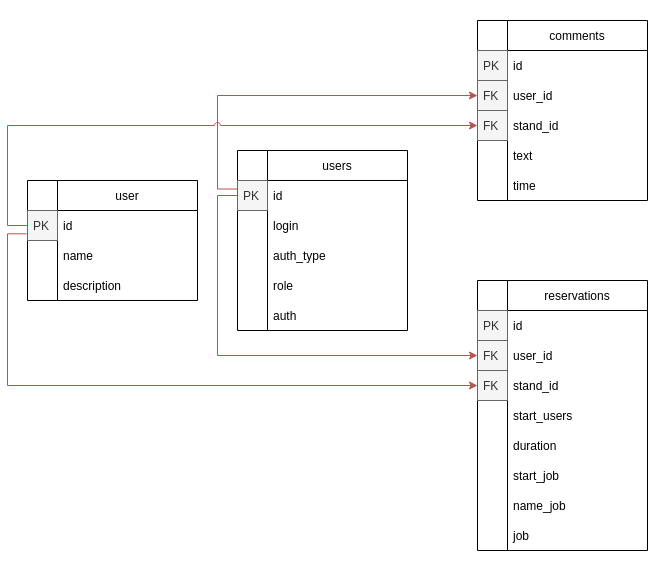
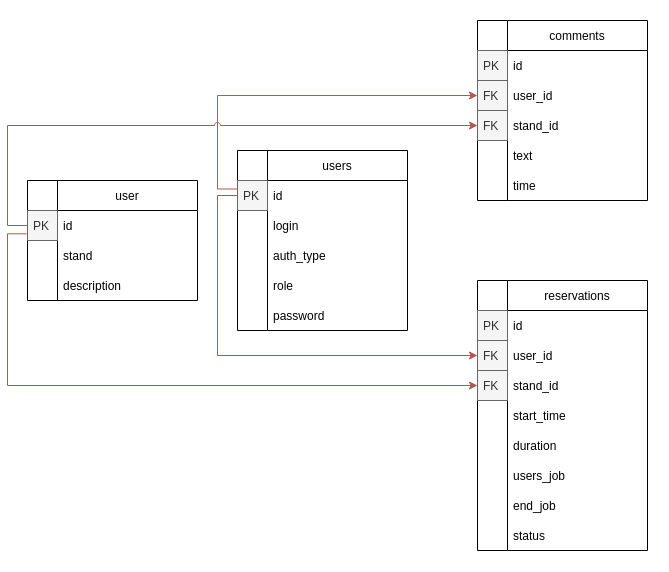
node "name": label "name" -> "stand"
node "auth": label "auth" -> "password"
node "start_users": label "start_users" -> "start_time"
node "start_job": label "start_job" -> "users_job"
node "name_job": label "name_job" -> "end_job"
node "job": label "job" -> "status"
